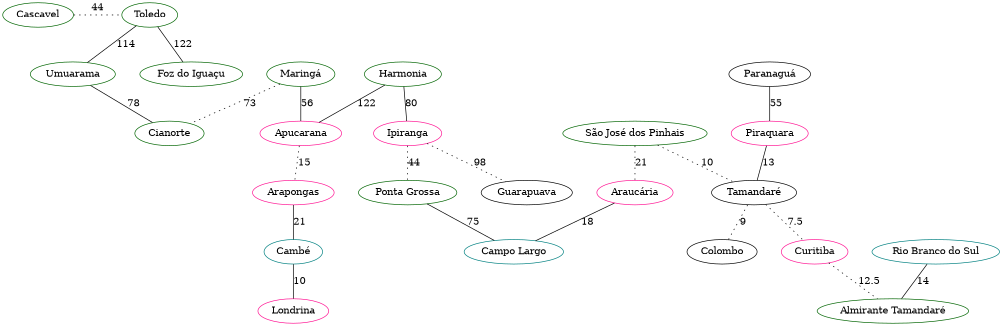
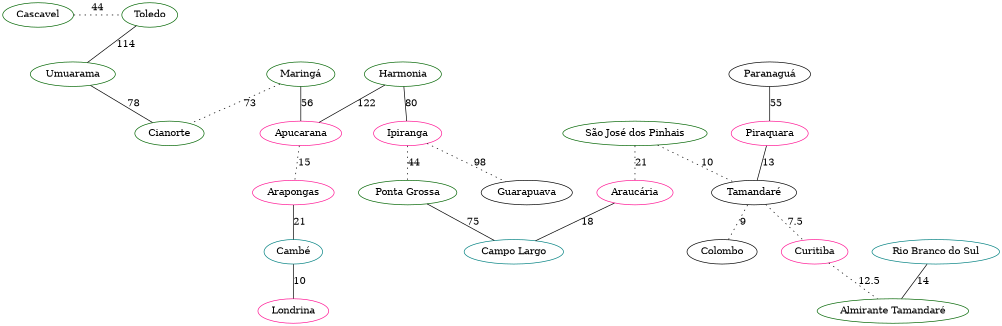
node "Foz do Iguaçu": removed
